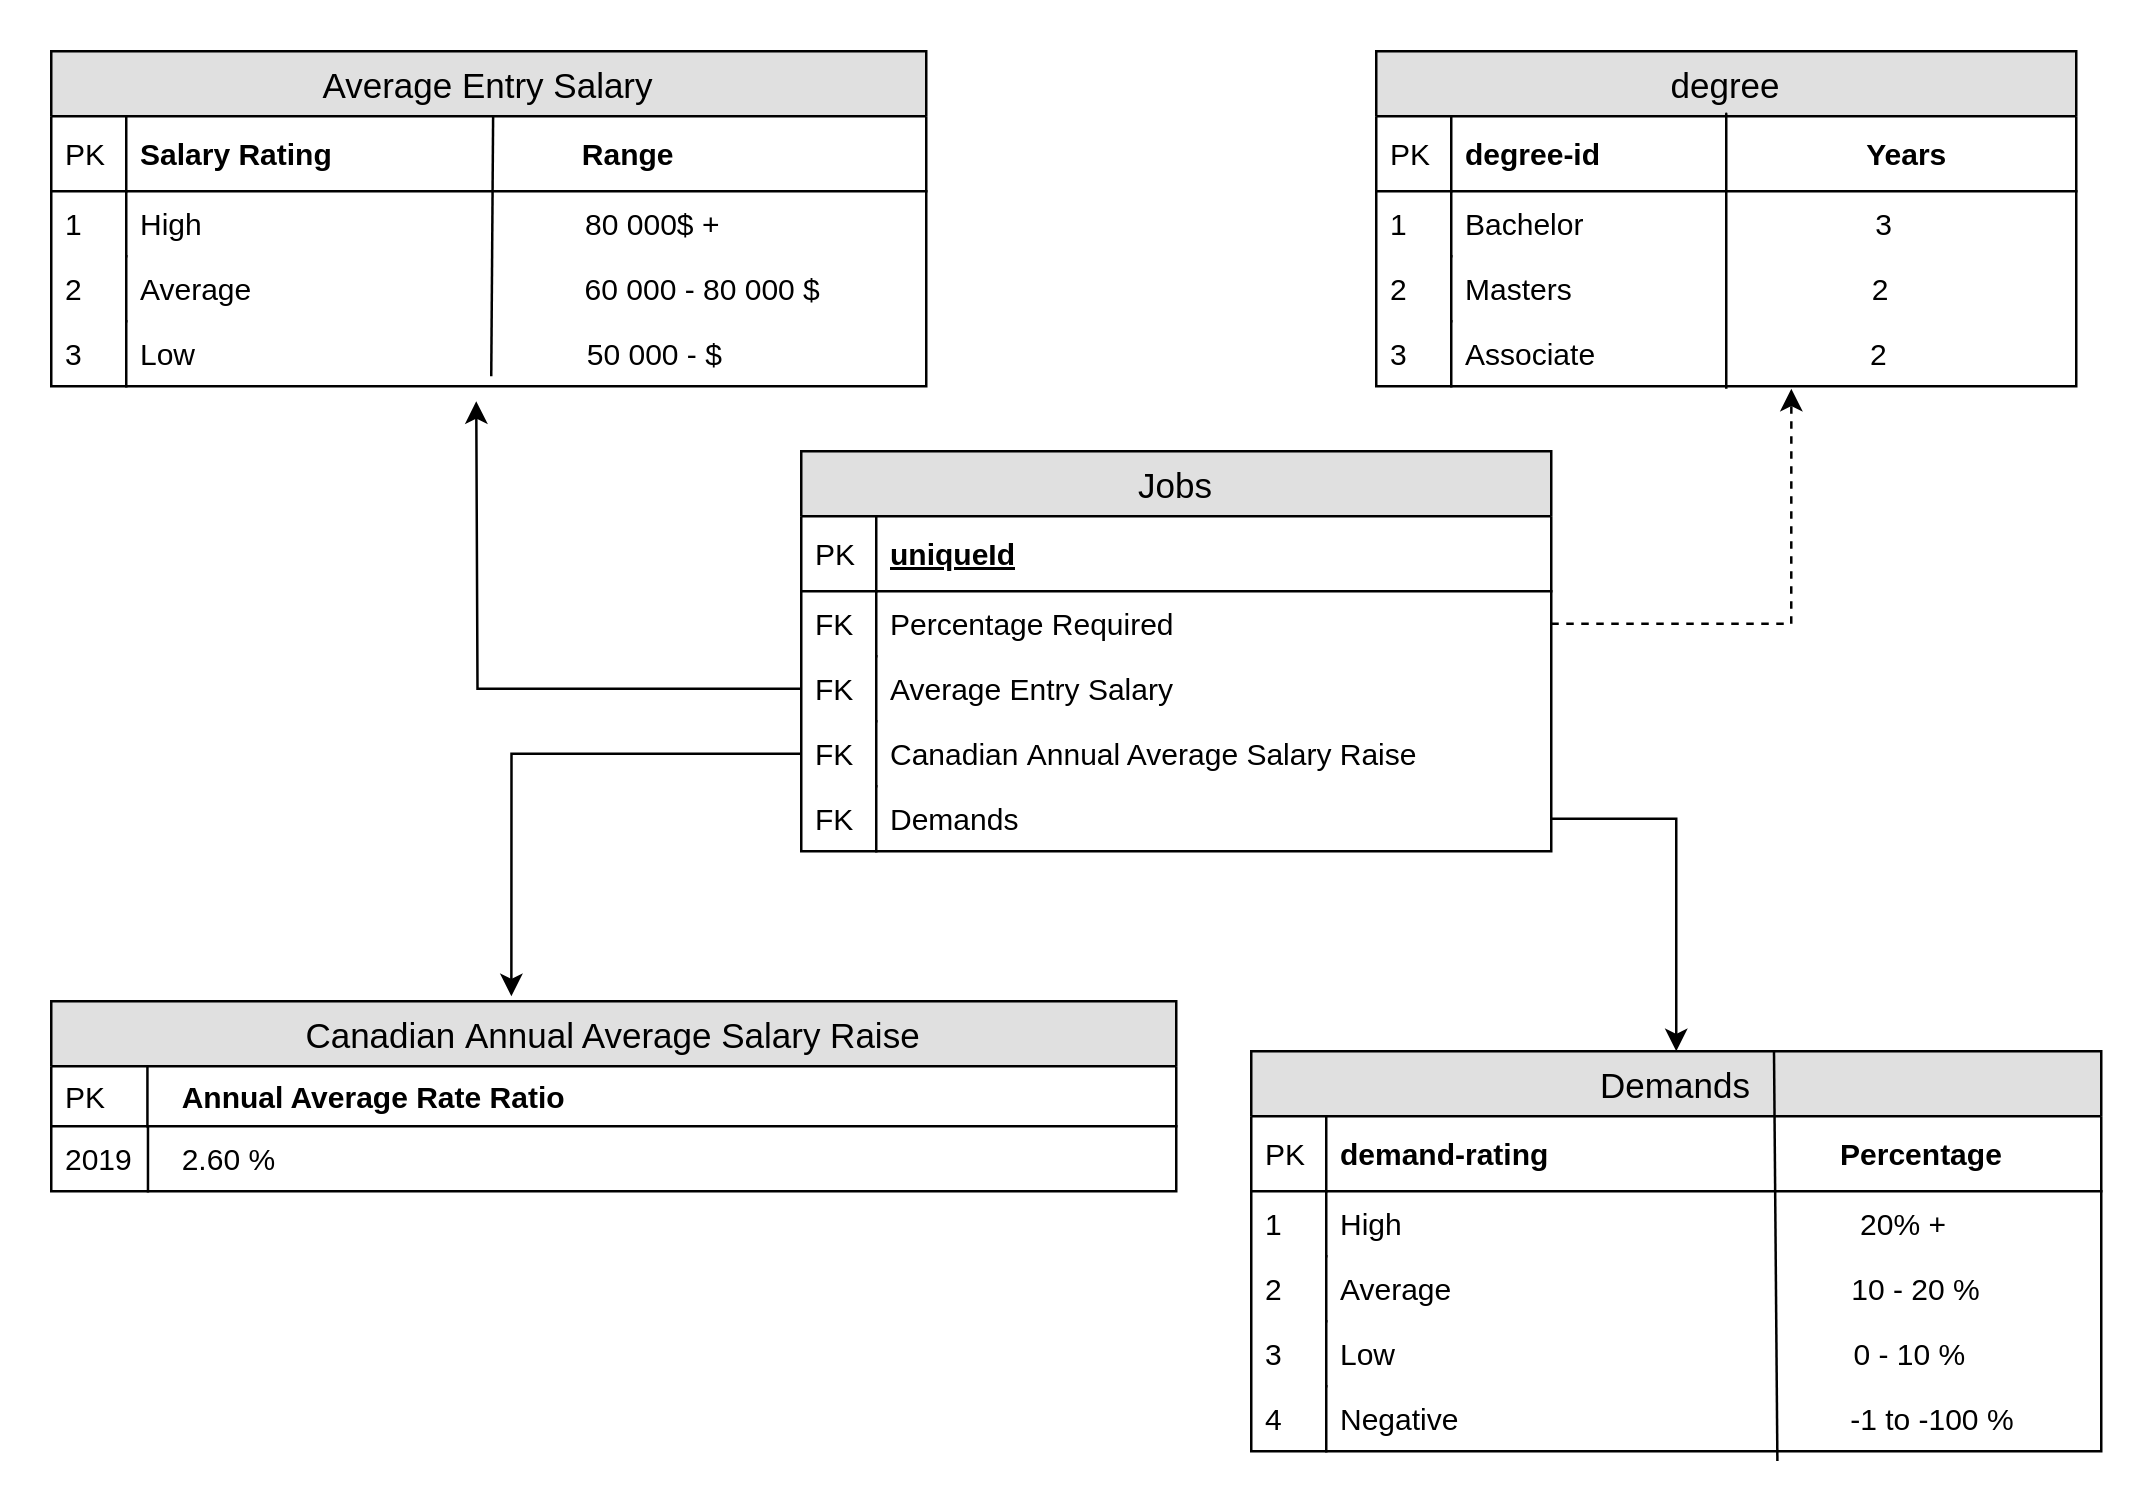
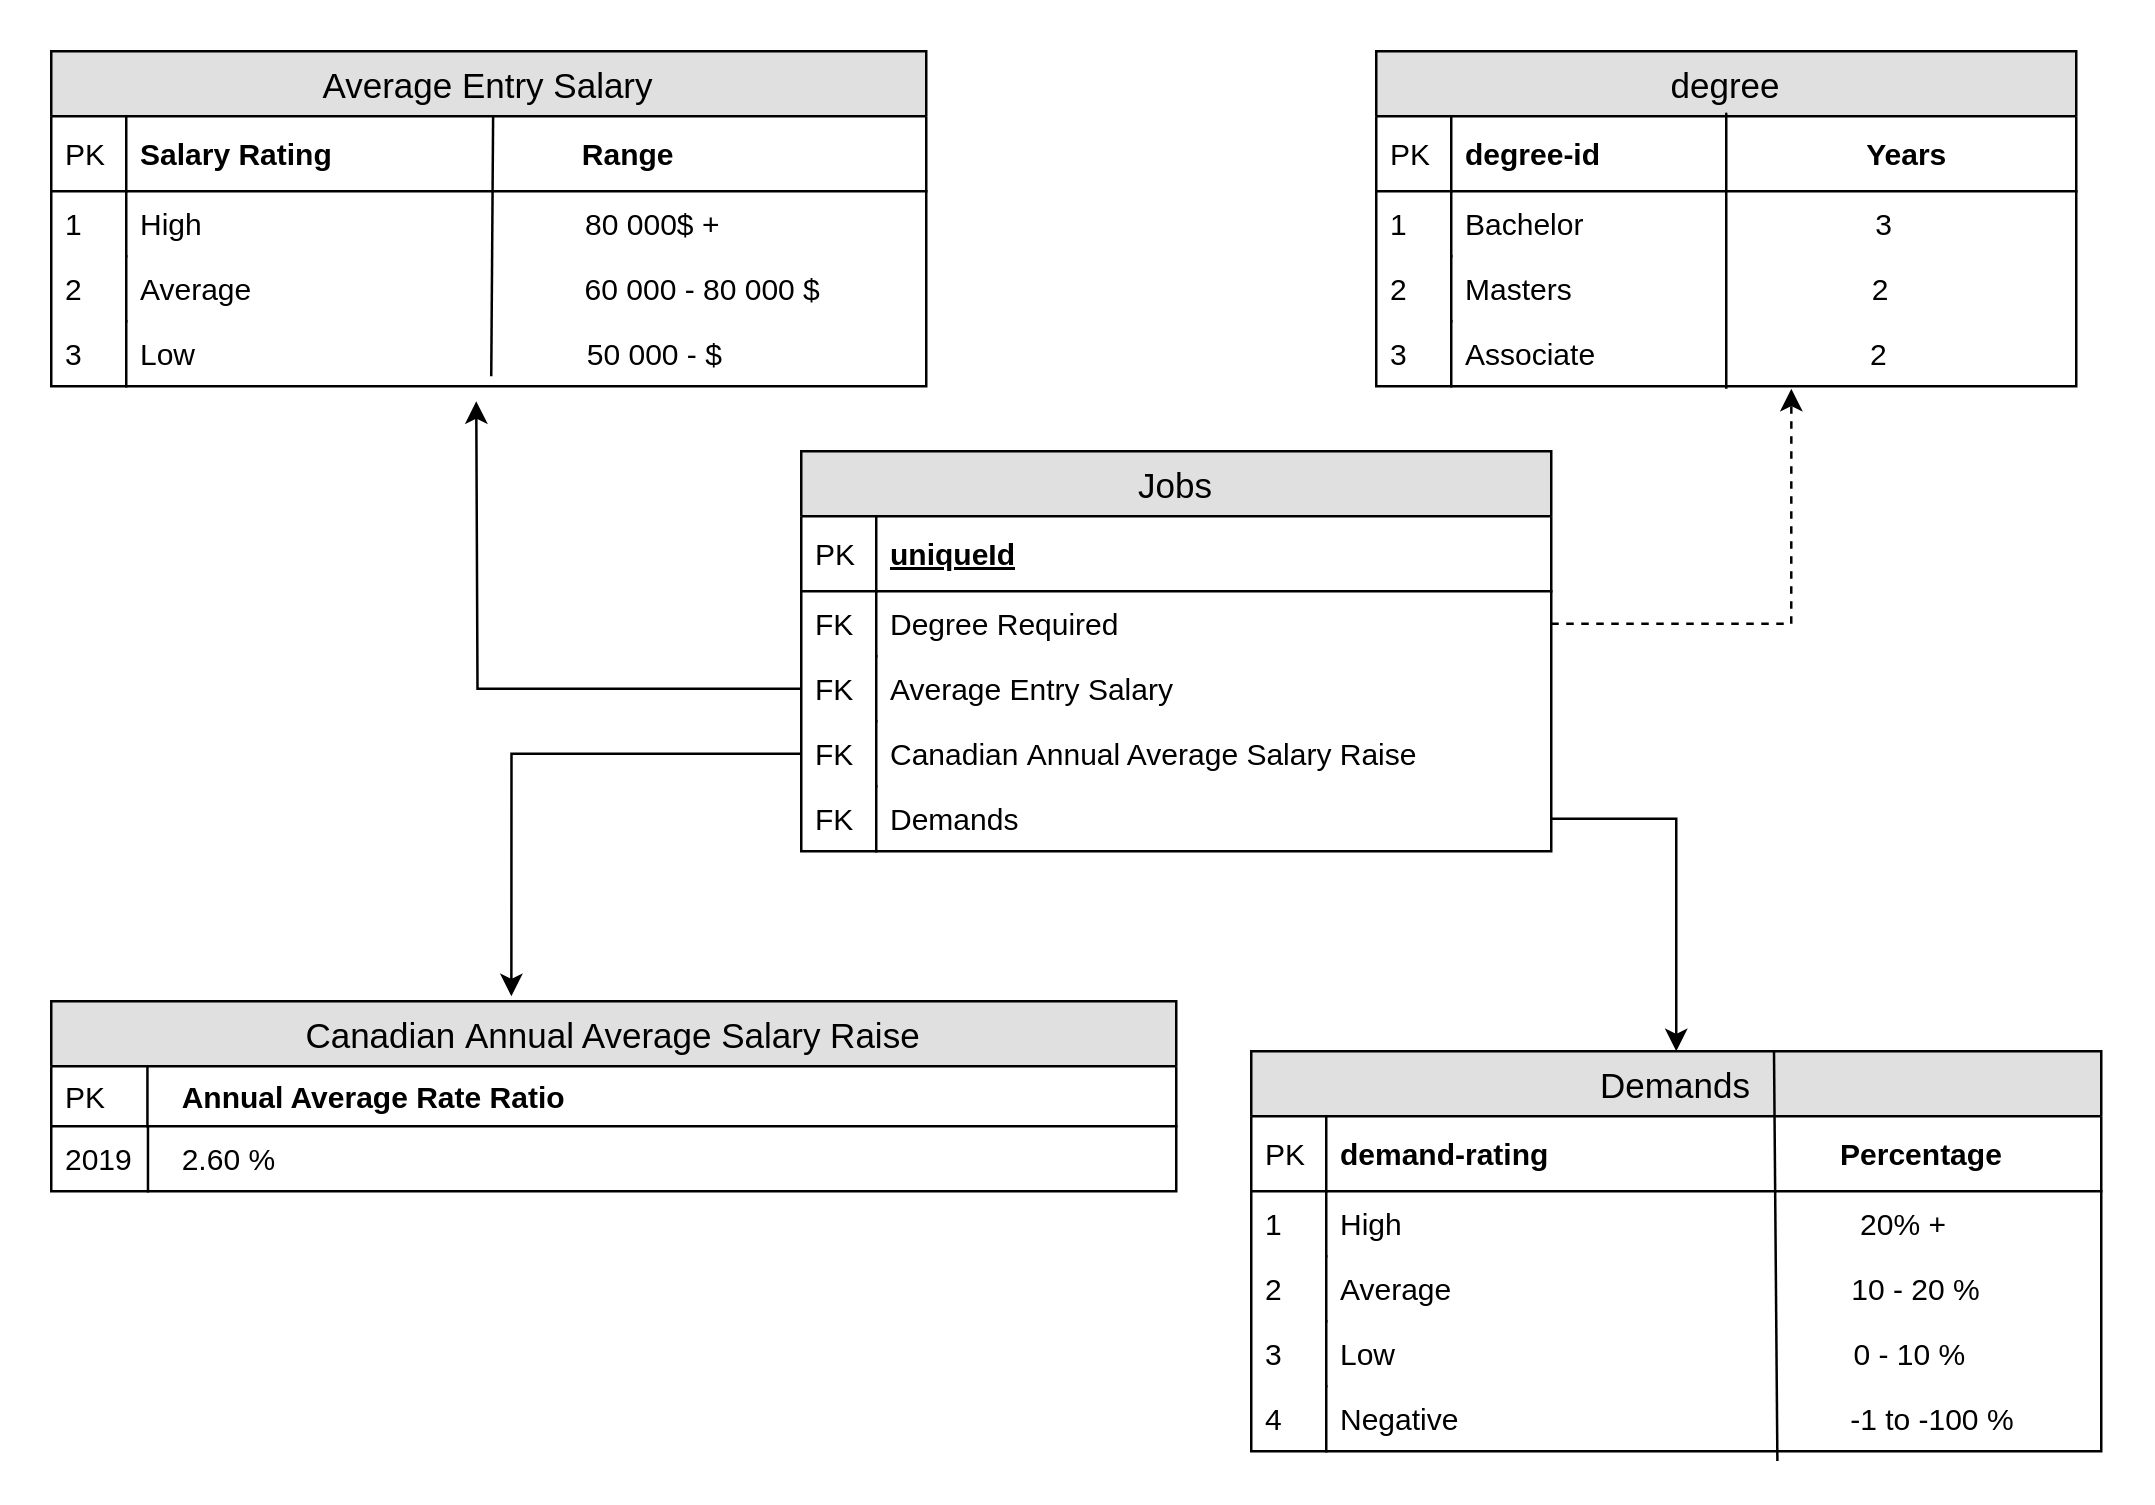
node "Percentage Required": label "Percentage Required" -> "Degree Required"
